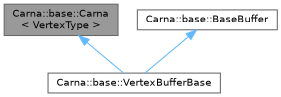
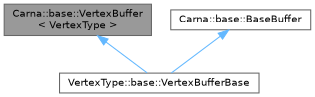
node "Carna::base::Carna < VertexType >": label "Carna::base::Carna < VertexType >" -> "Carna::base::VertexBuffer < VertexType >"
node "Carna::base::VertexBufferBase": label "Carna::base::VertexBufferBase" -> "VertexType::base::VertexBufferBase"
